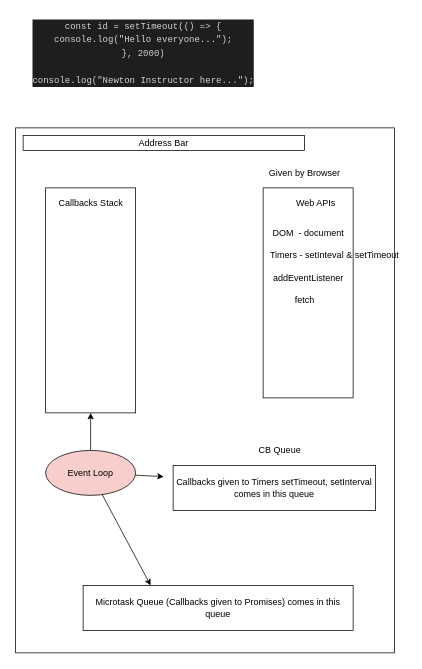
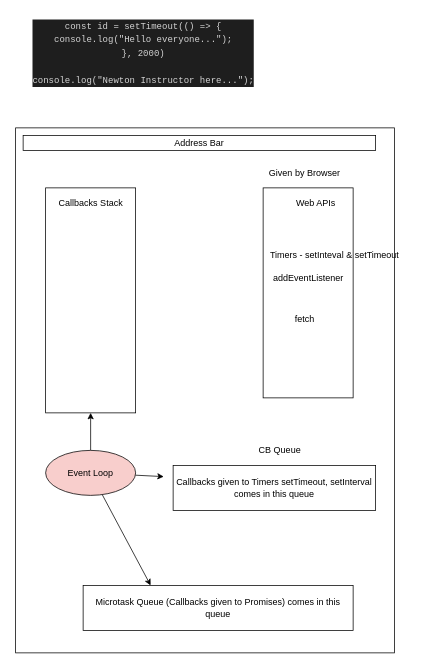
node "Address Bar": size 281x15 -> 353x15
node "DOM - document": removed
node "fetch": moved (304, 300) -> (304, 319)
